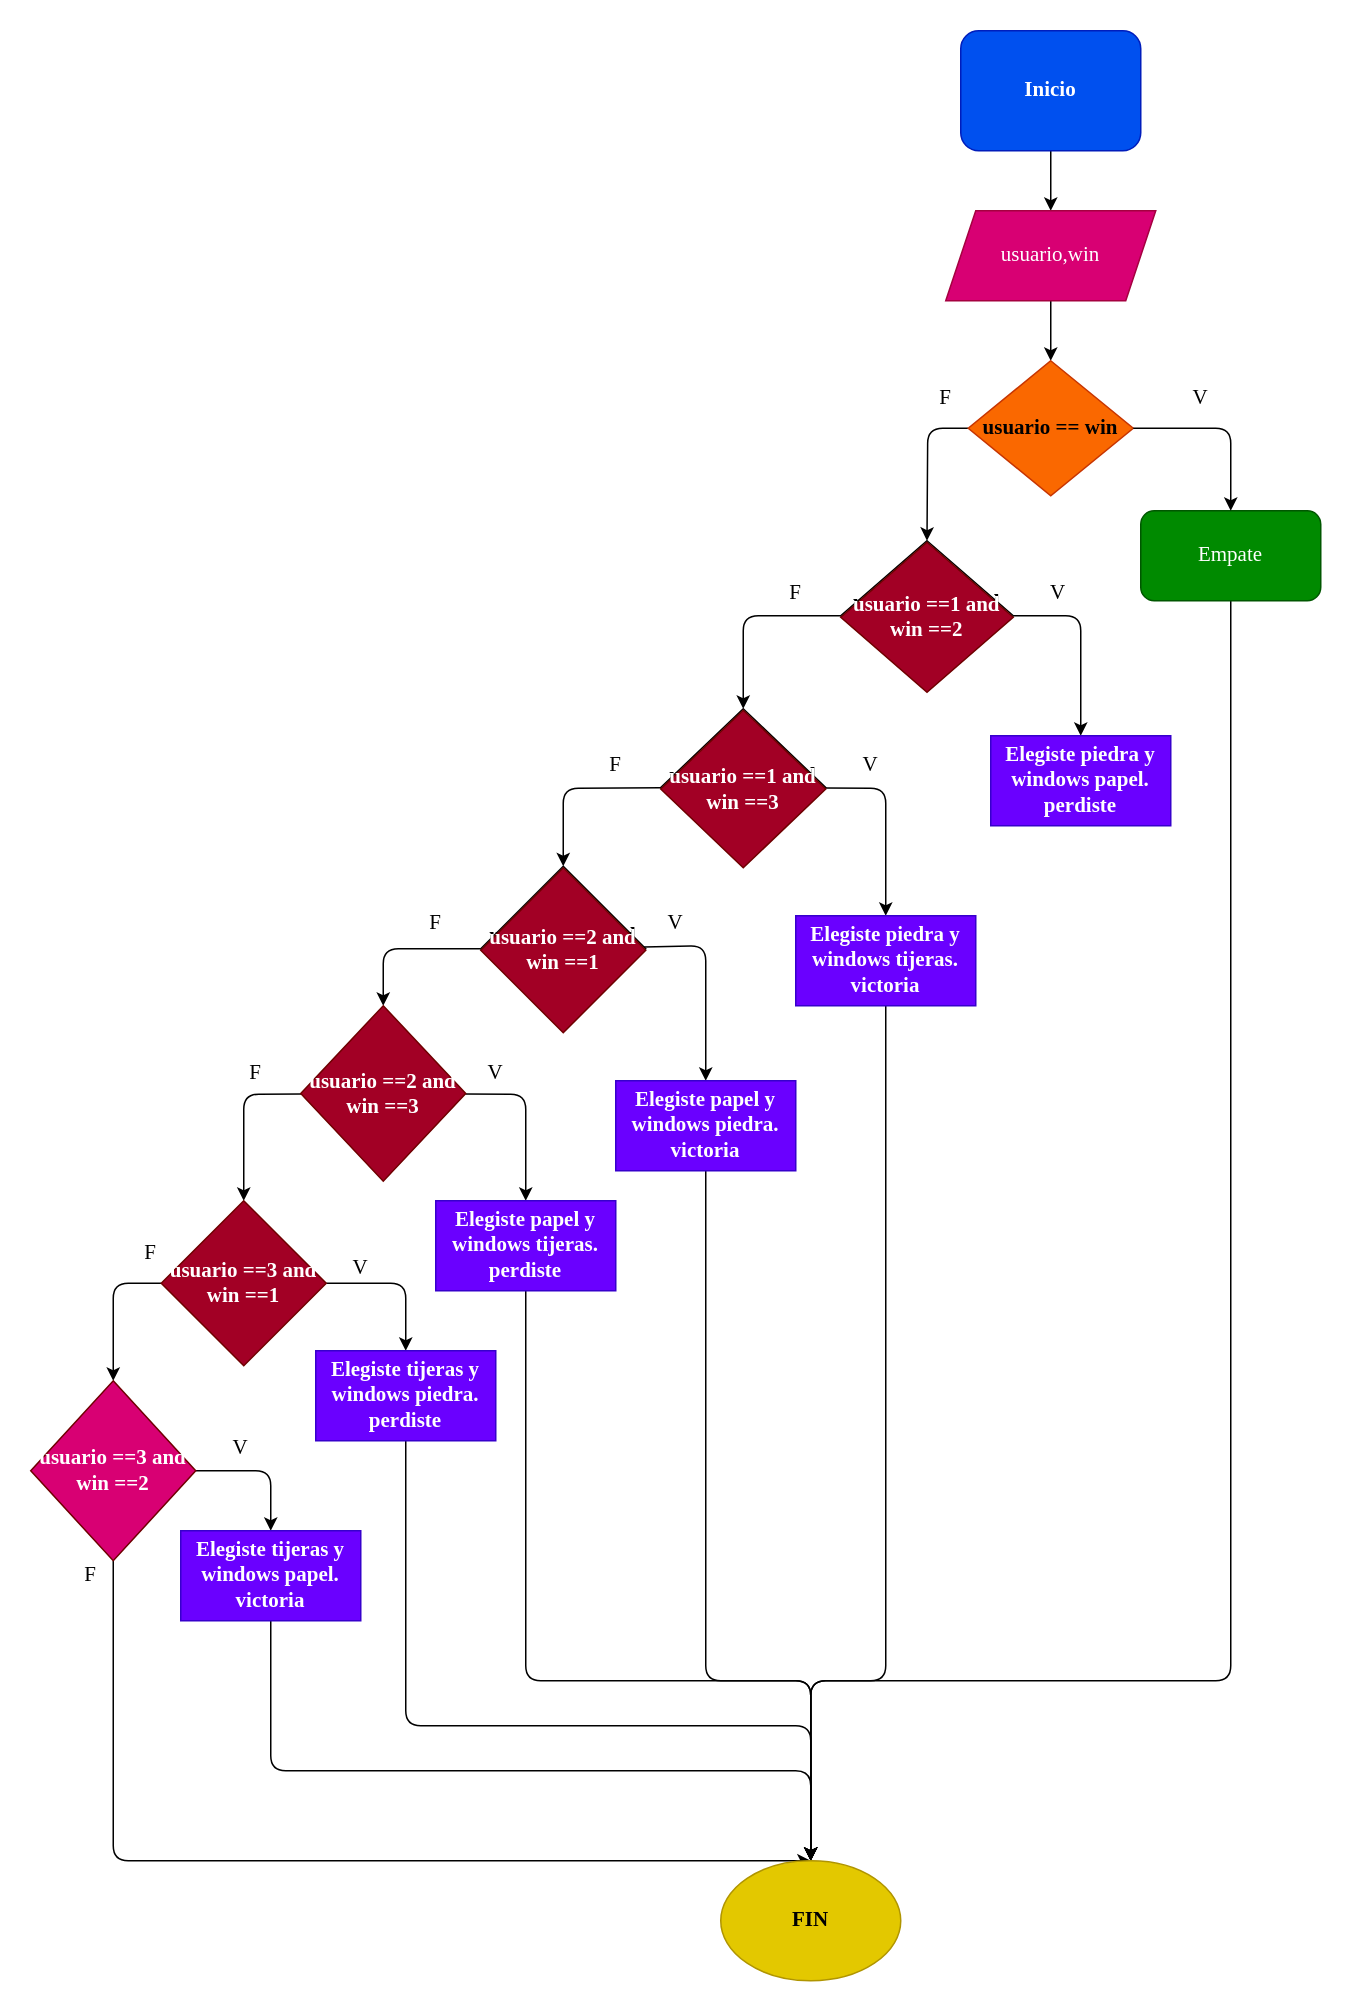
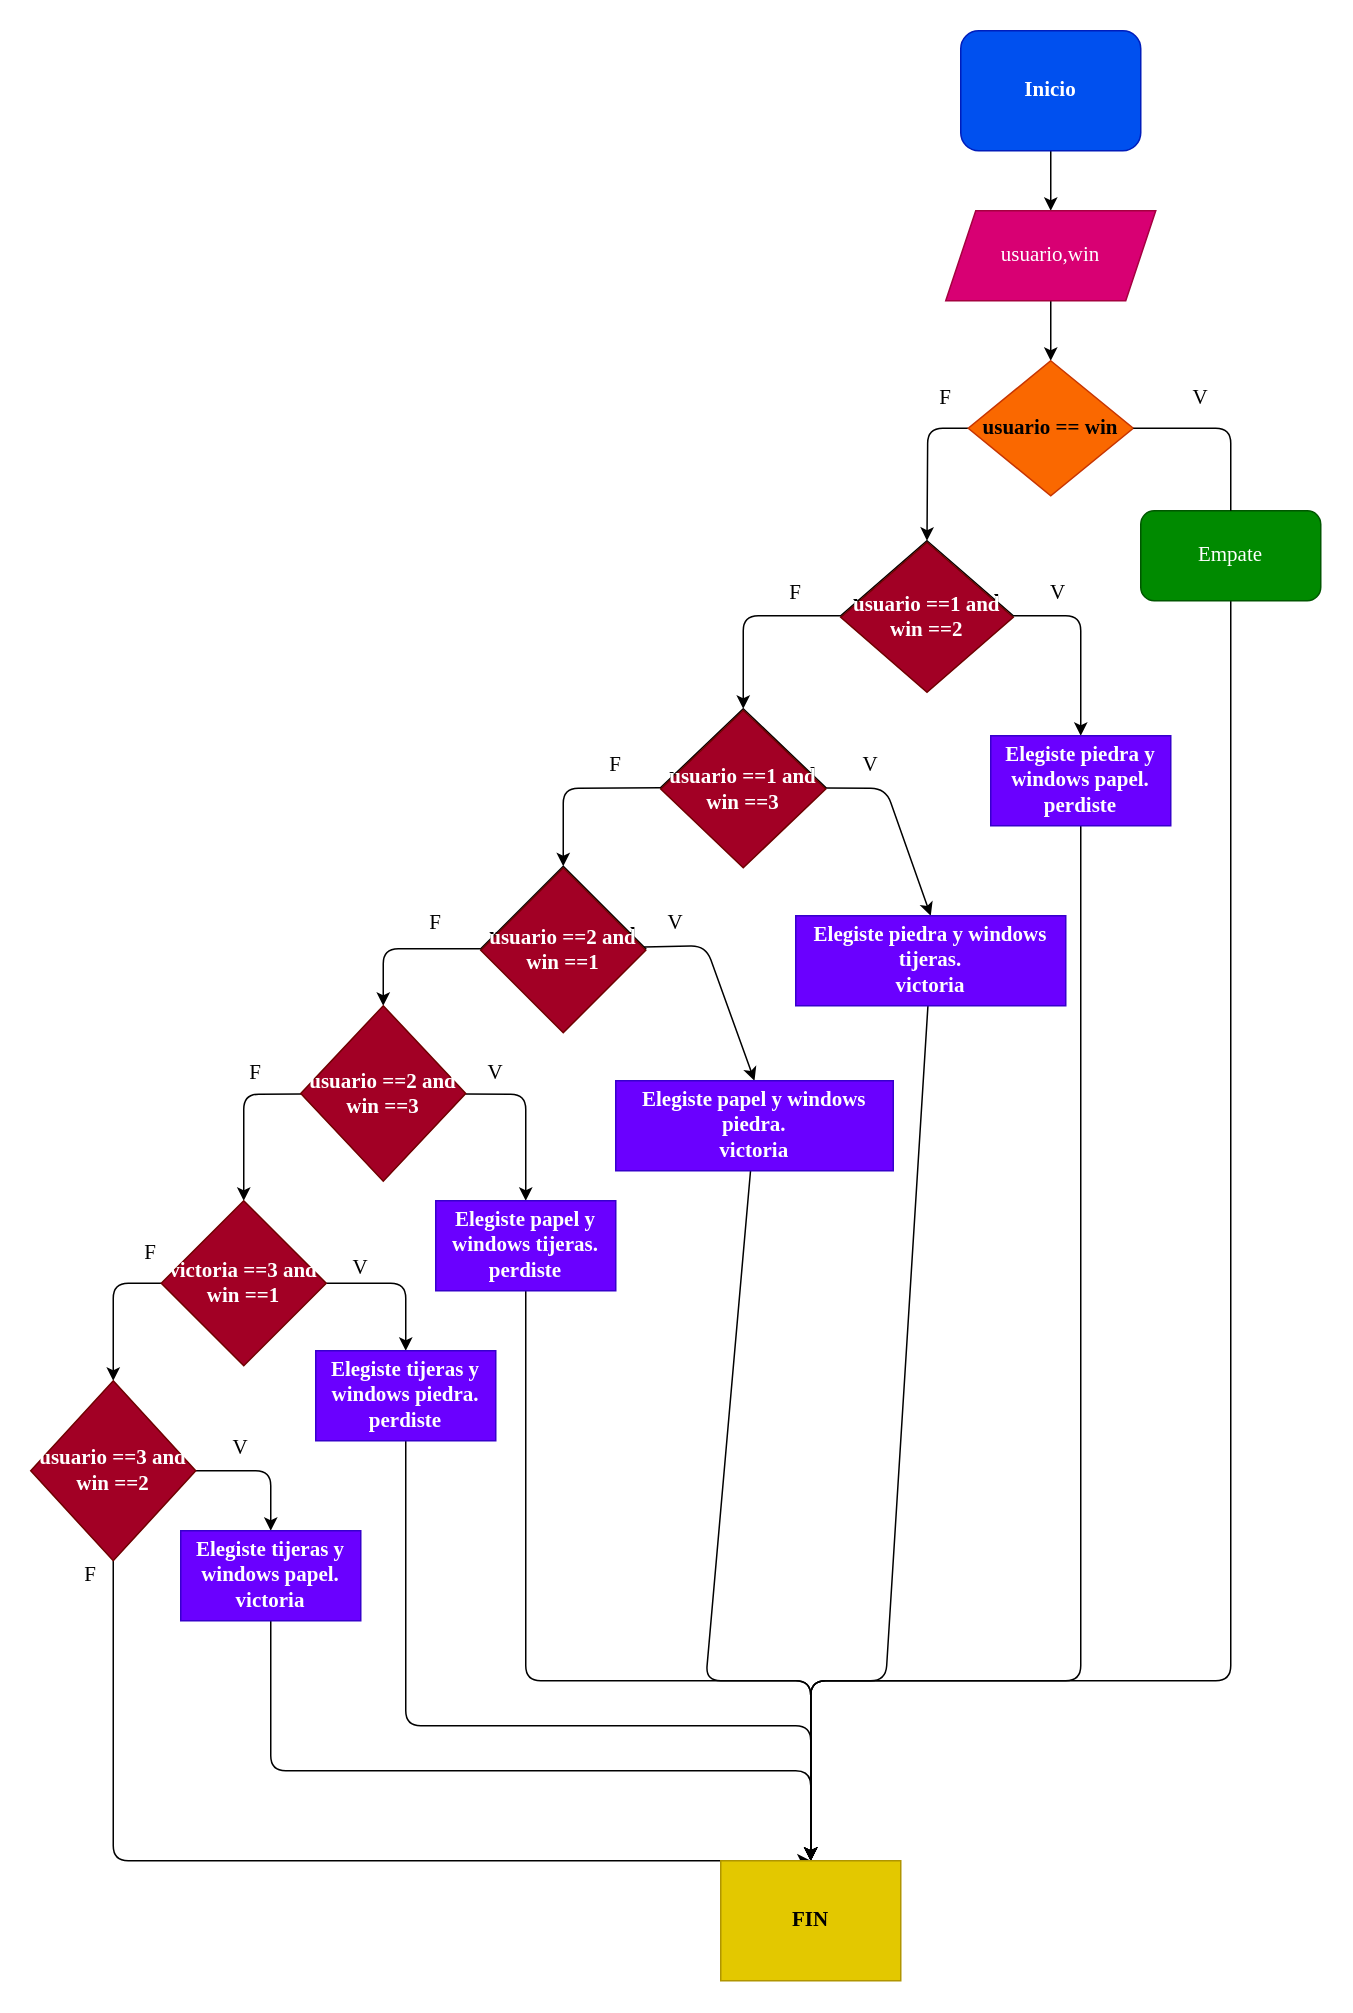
edge "usuario == win" -> "Empate": arrowhead classic -> none
node "Elegiste piedra y windows tijeras. victoria": size 180x90 -> 270x90
node "Elegiste papel y windows piedra. victoria": size 180x90 -> 278x90
edge "Elegiste piedra y windows papel. perdiste" -> "FIN": added
node "usuario ==3 and win ==1": label "usuario ==3 and win ==1" -> "victoria ==3 and win ==1"
node "usuario ==3 and win ==2": fillcolor #d80073 -> #a20025
node "FIN": shape ellipse -> rectangle
